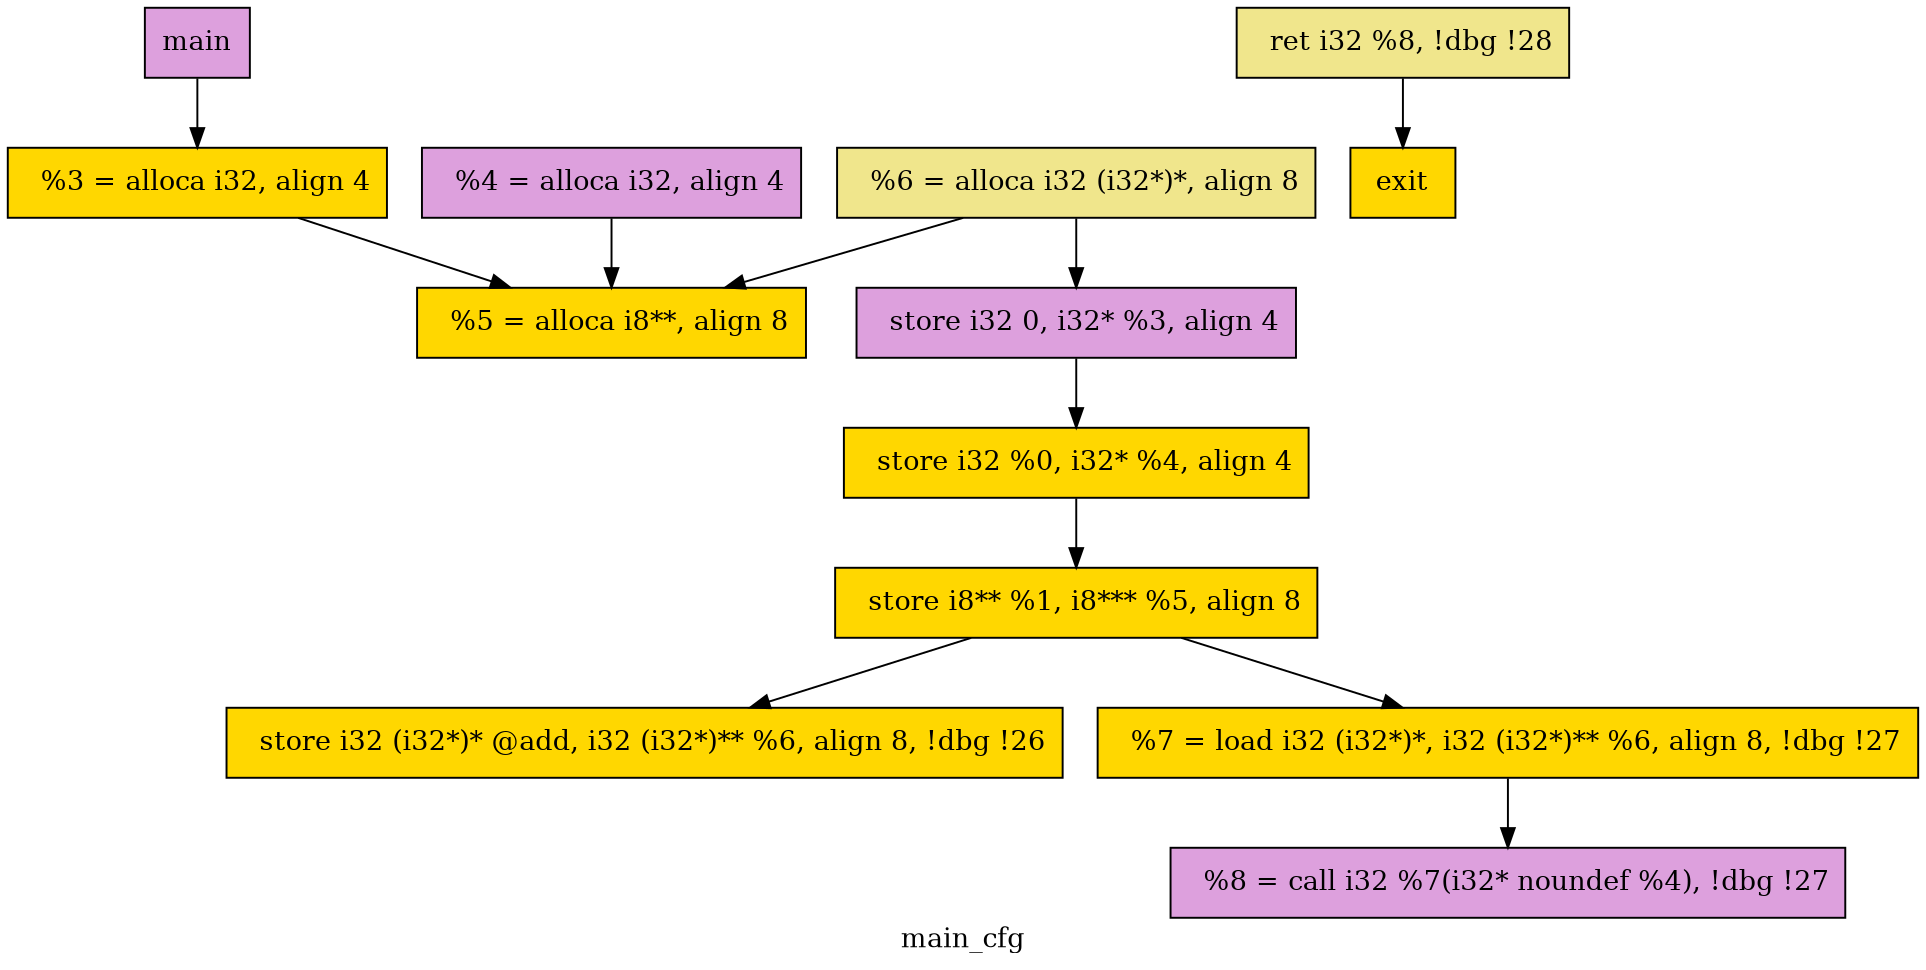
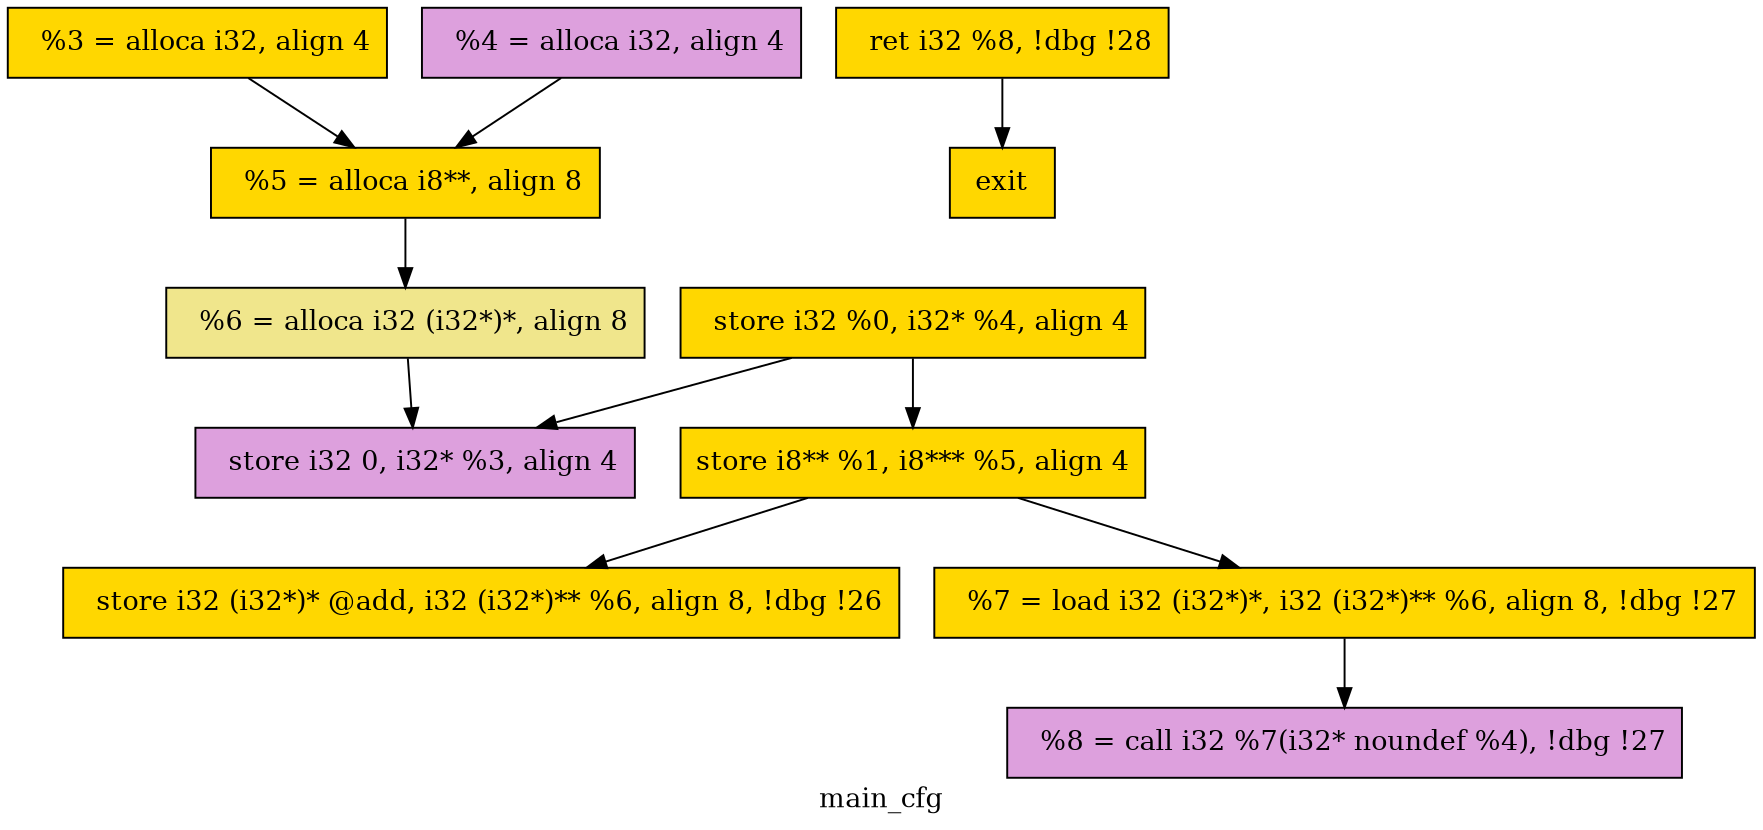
node "main": removed
node "ret i32 %8, !dbg !28": fillcolor khaki -> gold
edge "%6 = alloca i32 (i32*)*, align 8" -> "%5 = alloca i8**, align 8": reversed
edge "store i32 0, i32* %3, align 4" -> "store i32 %0, i32* %4, align 4": reversed
node "store i8** %1, i8*** %5, align 8": label "store i8** %1, i8*** %5, align 8" -> "store i8** %1, i8*** %5, align 4"
